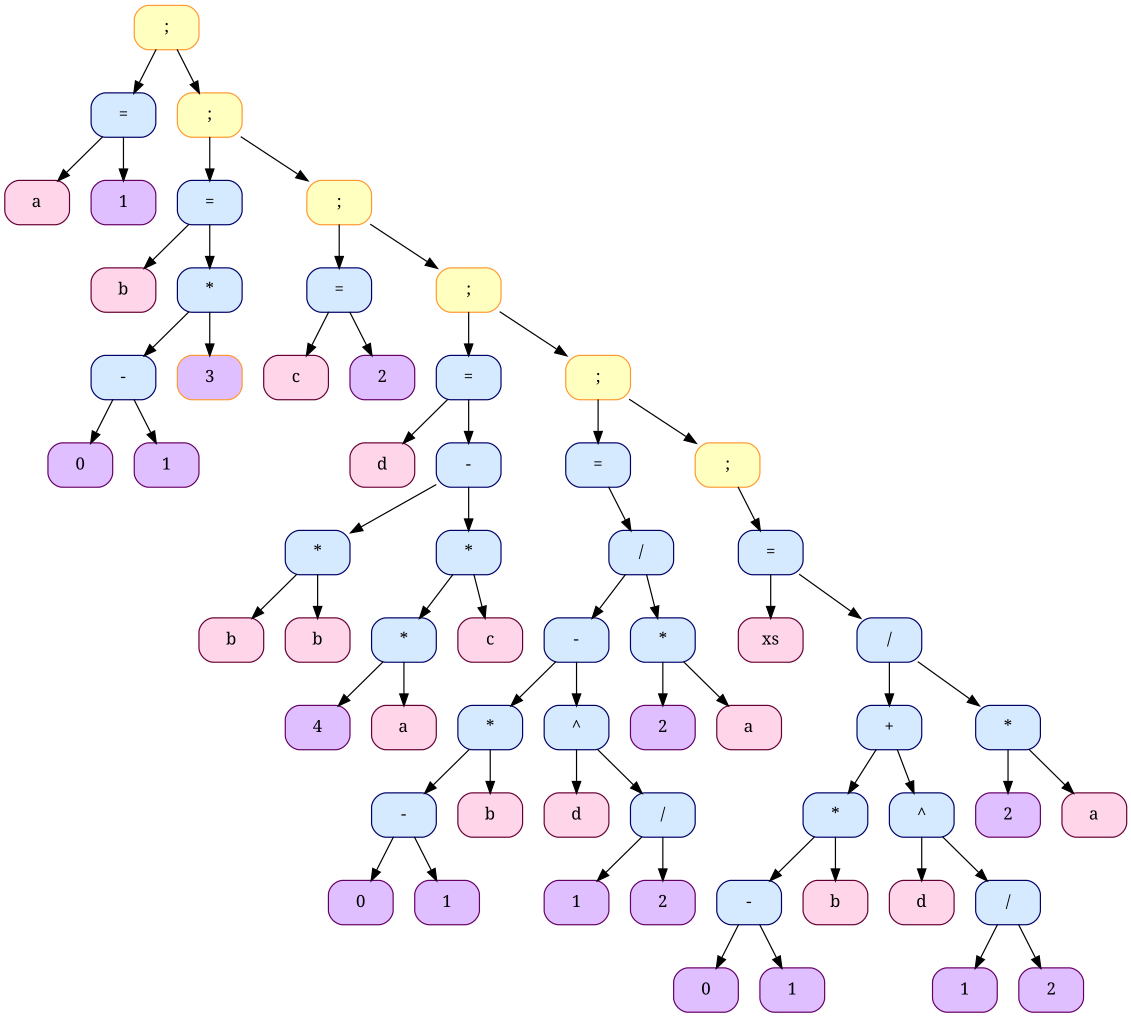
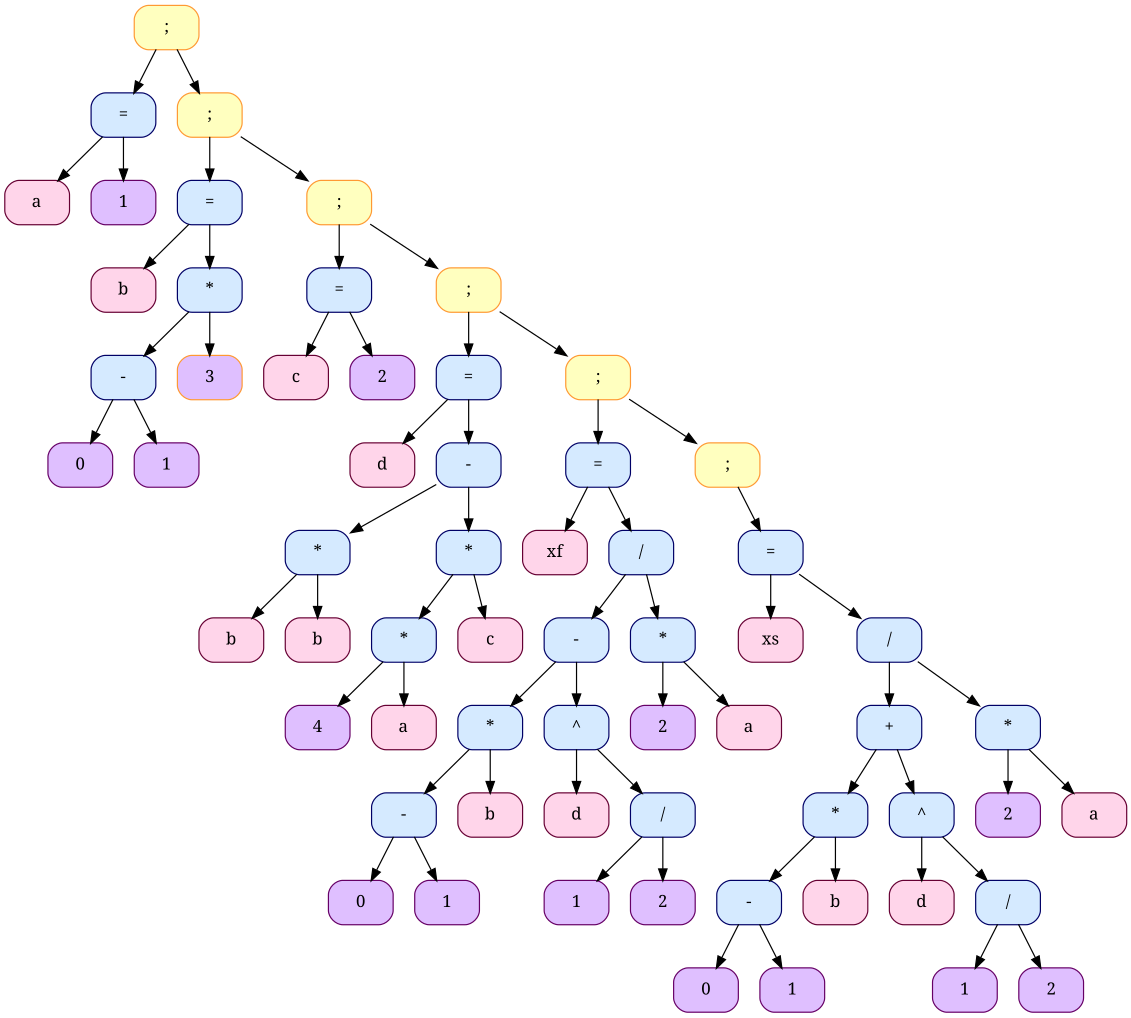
node "xf": added
